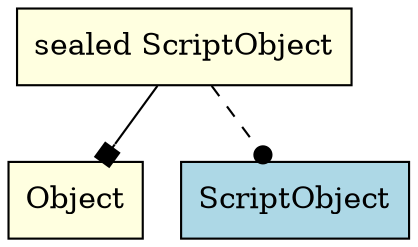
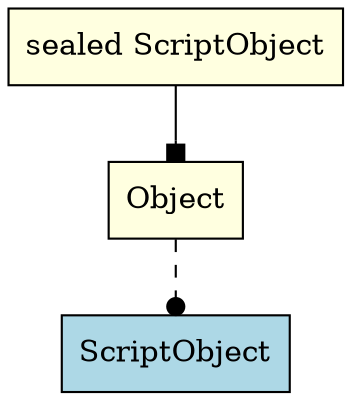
edge "sealed ScriptObject" -> "ScriptObject": now "Object" -> "ScriptObject"
